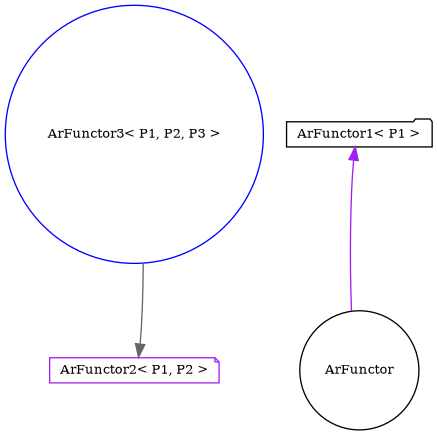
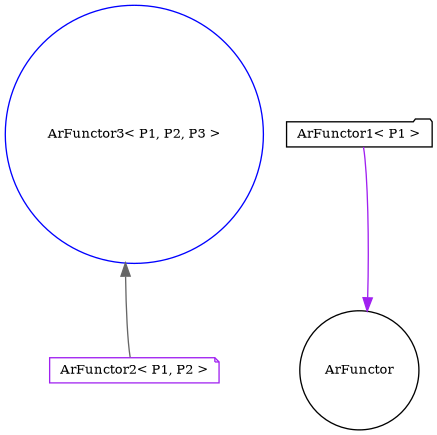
edge "ArFunctor" -> "ArFunctor1< P1 >": reversed
edge "ArFunctor3< P1, P2, P3 >" -> "ArFunctor2< P1, P2 >": reversed
